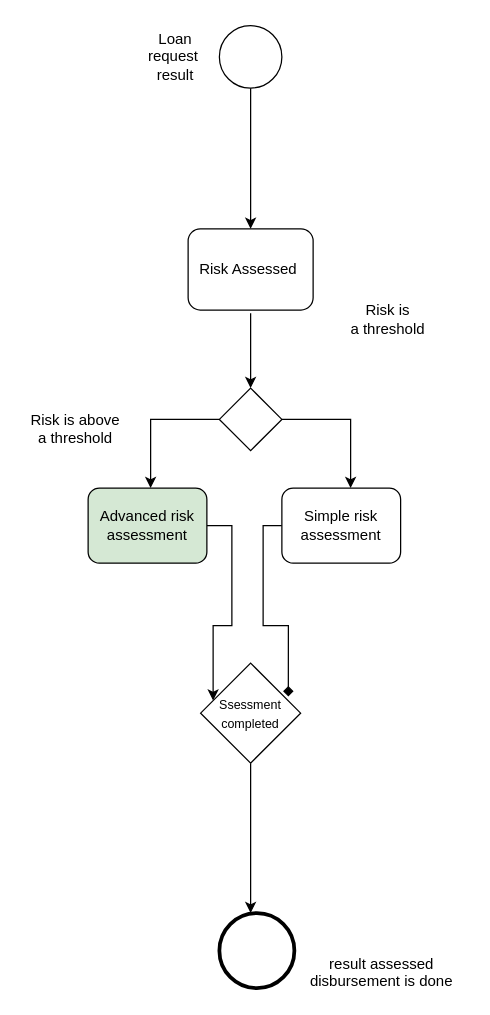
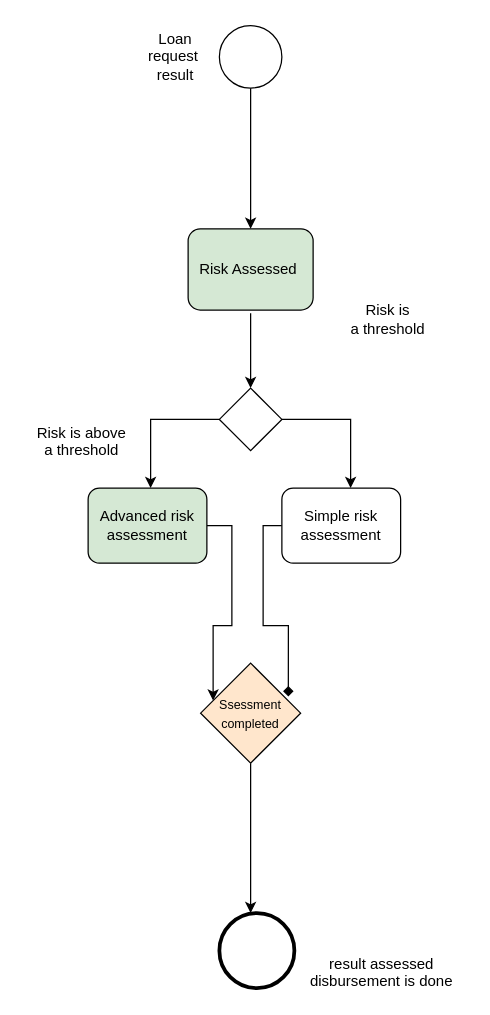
node "Risk Assessed": fillcolor #ffffff -> #d5e8d4
node "Risk is above a threshold": moved (76, 438) -> (82, 451)
node "Ssessment completed": fillcolor #ffffff -> #ffe6cc
